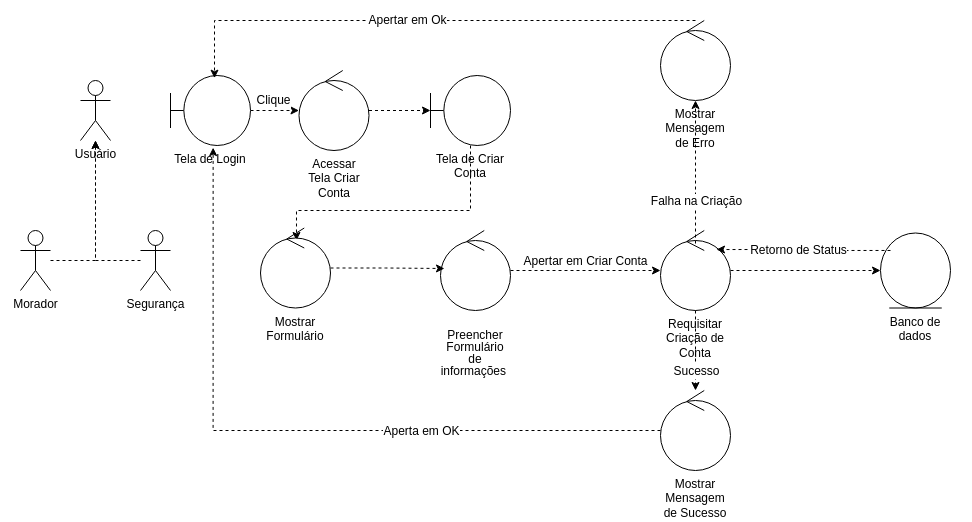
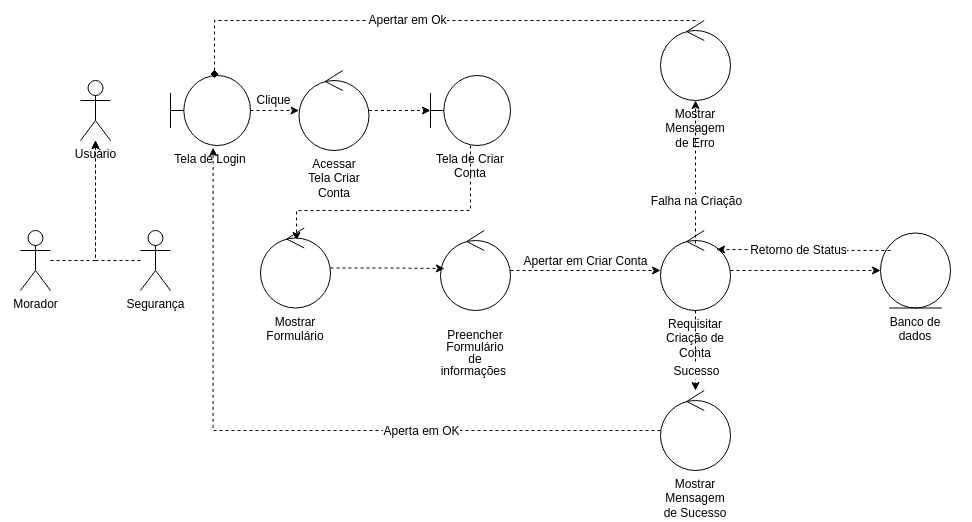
edge "Mostrar Mensagem de Erro" -> "Tela de Login": arrowhead classic -> diamond
